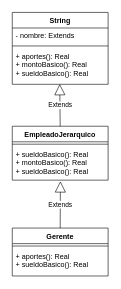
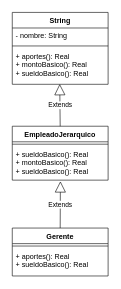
node "- nombre: Extends": label "- nombre: Extends" -> "- nombre: String"
